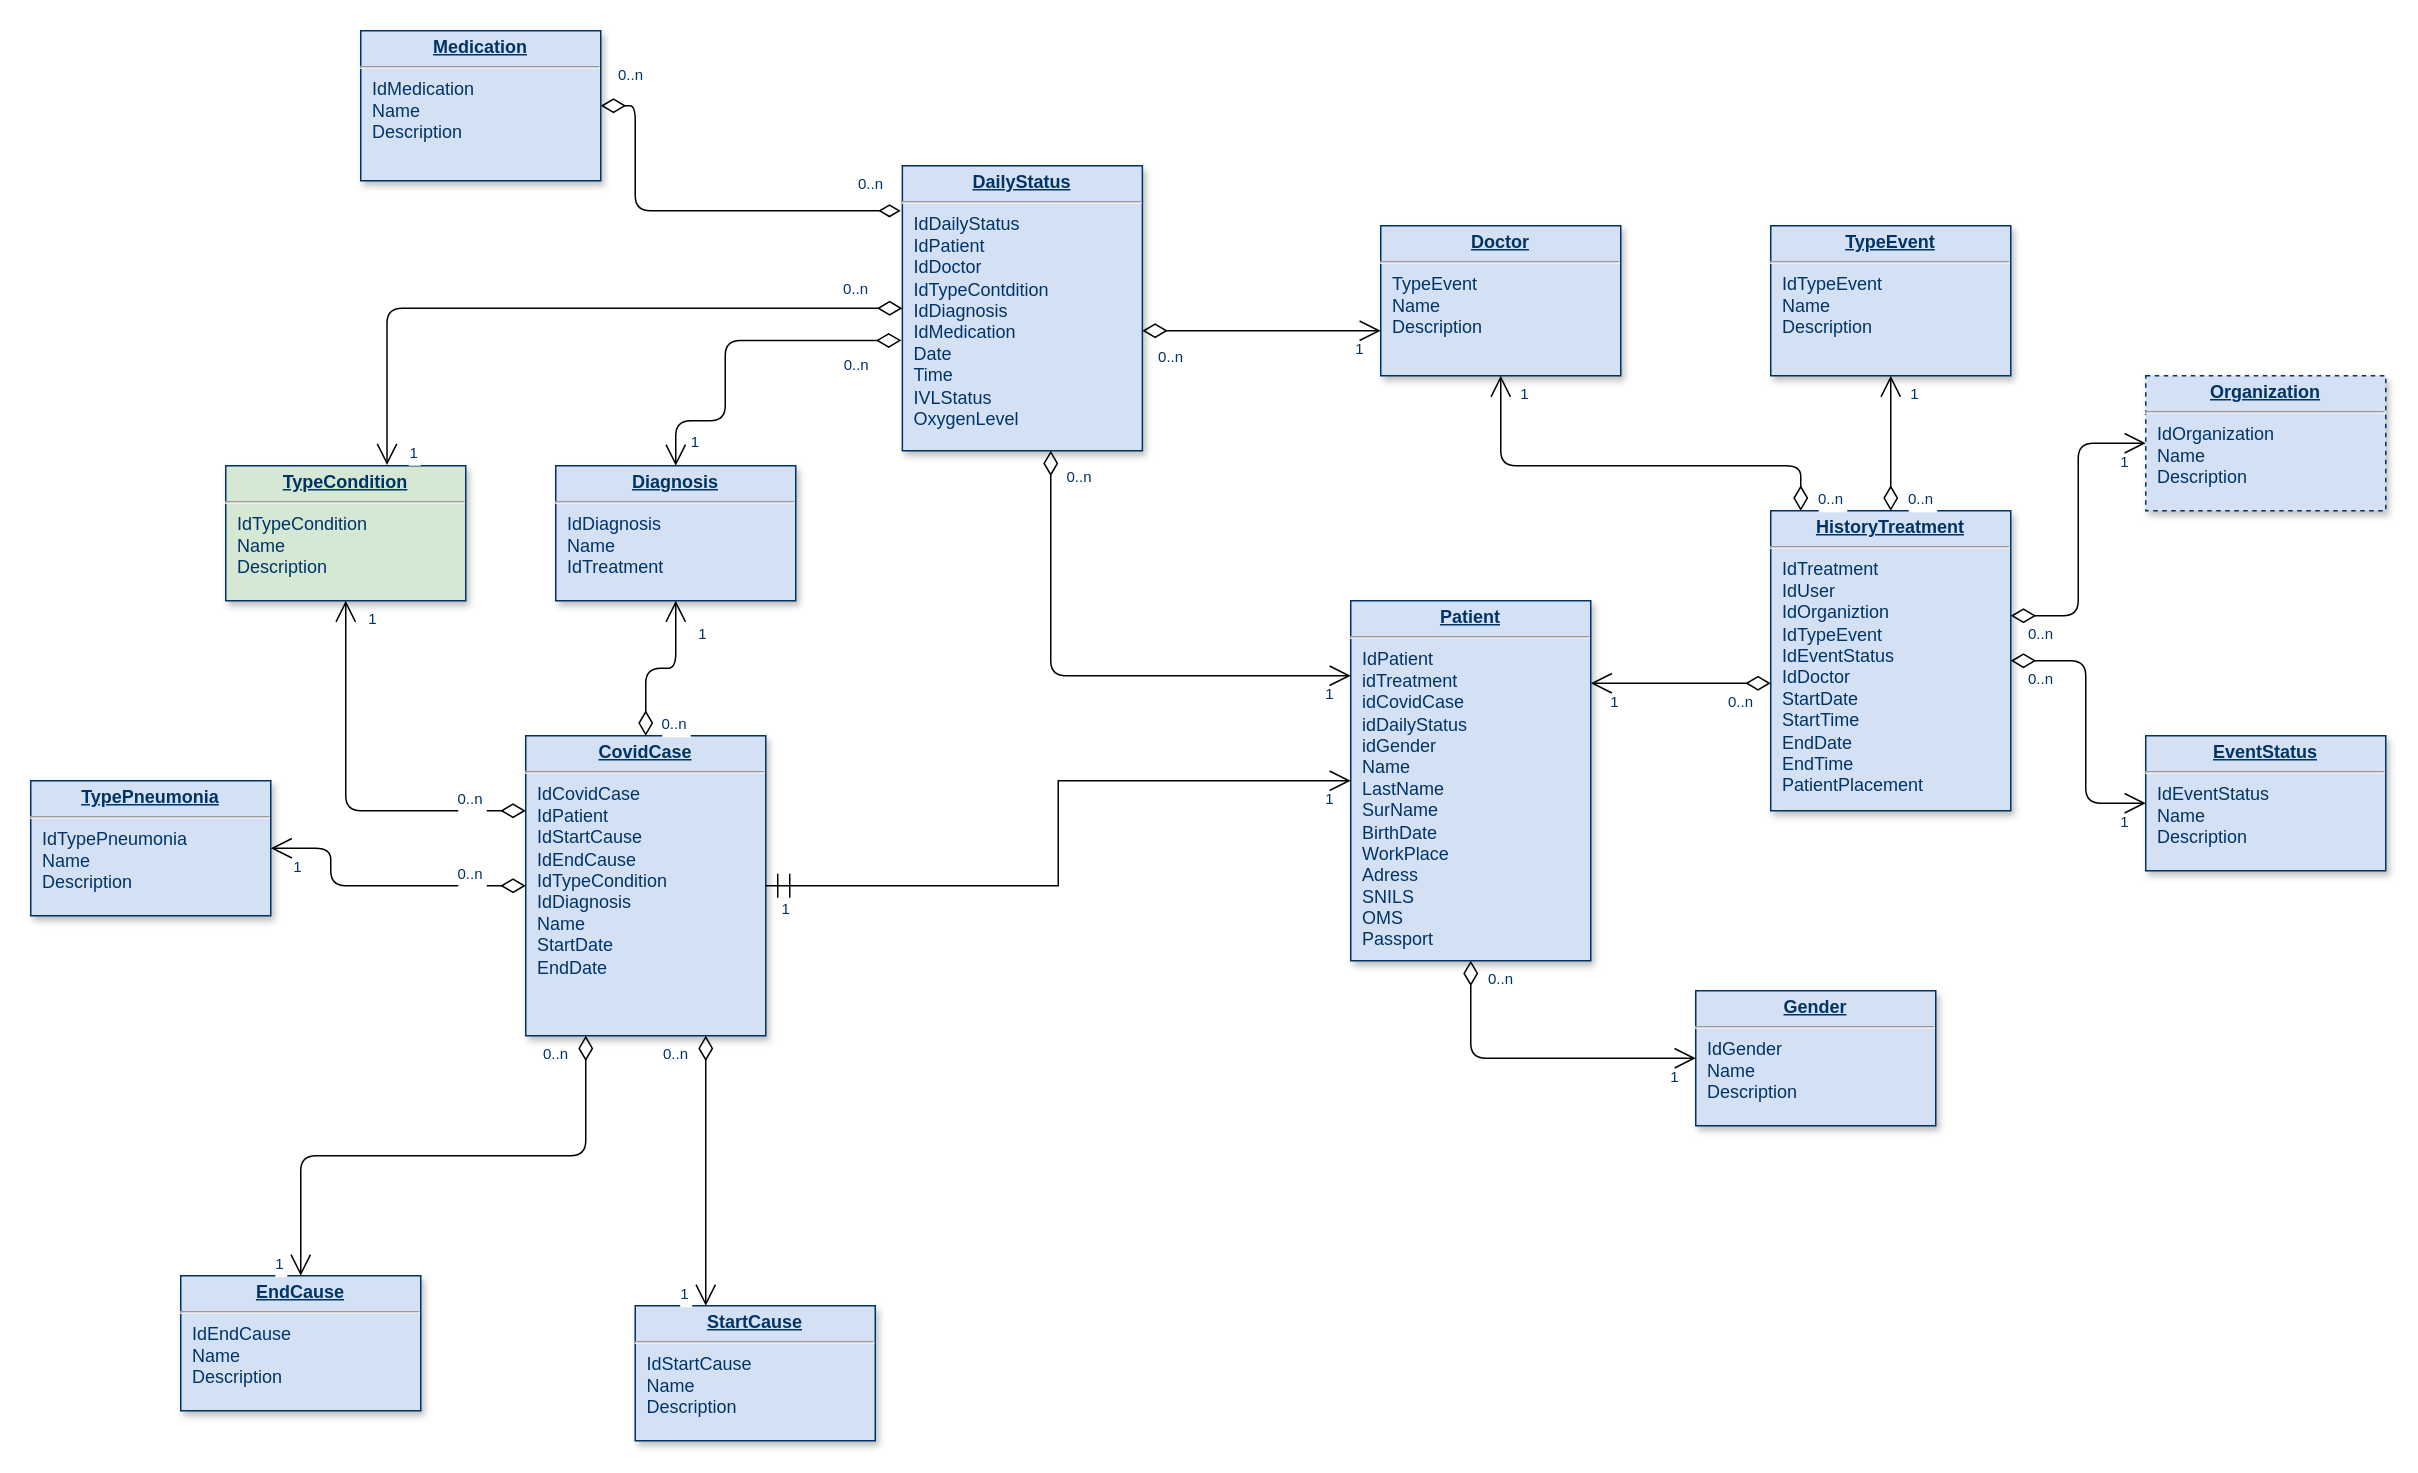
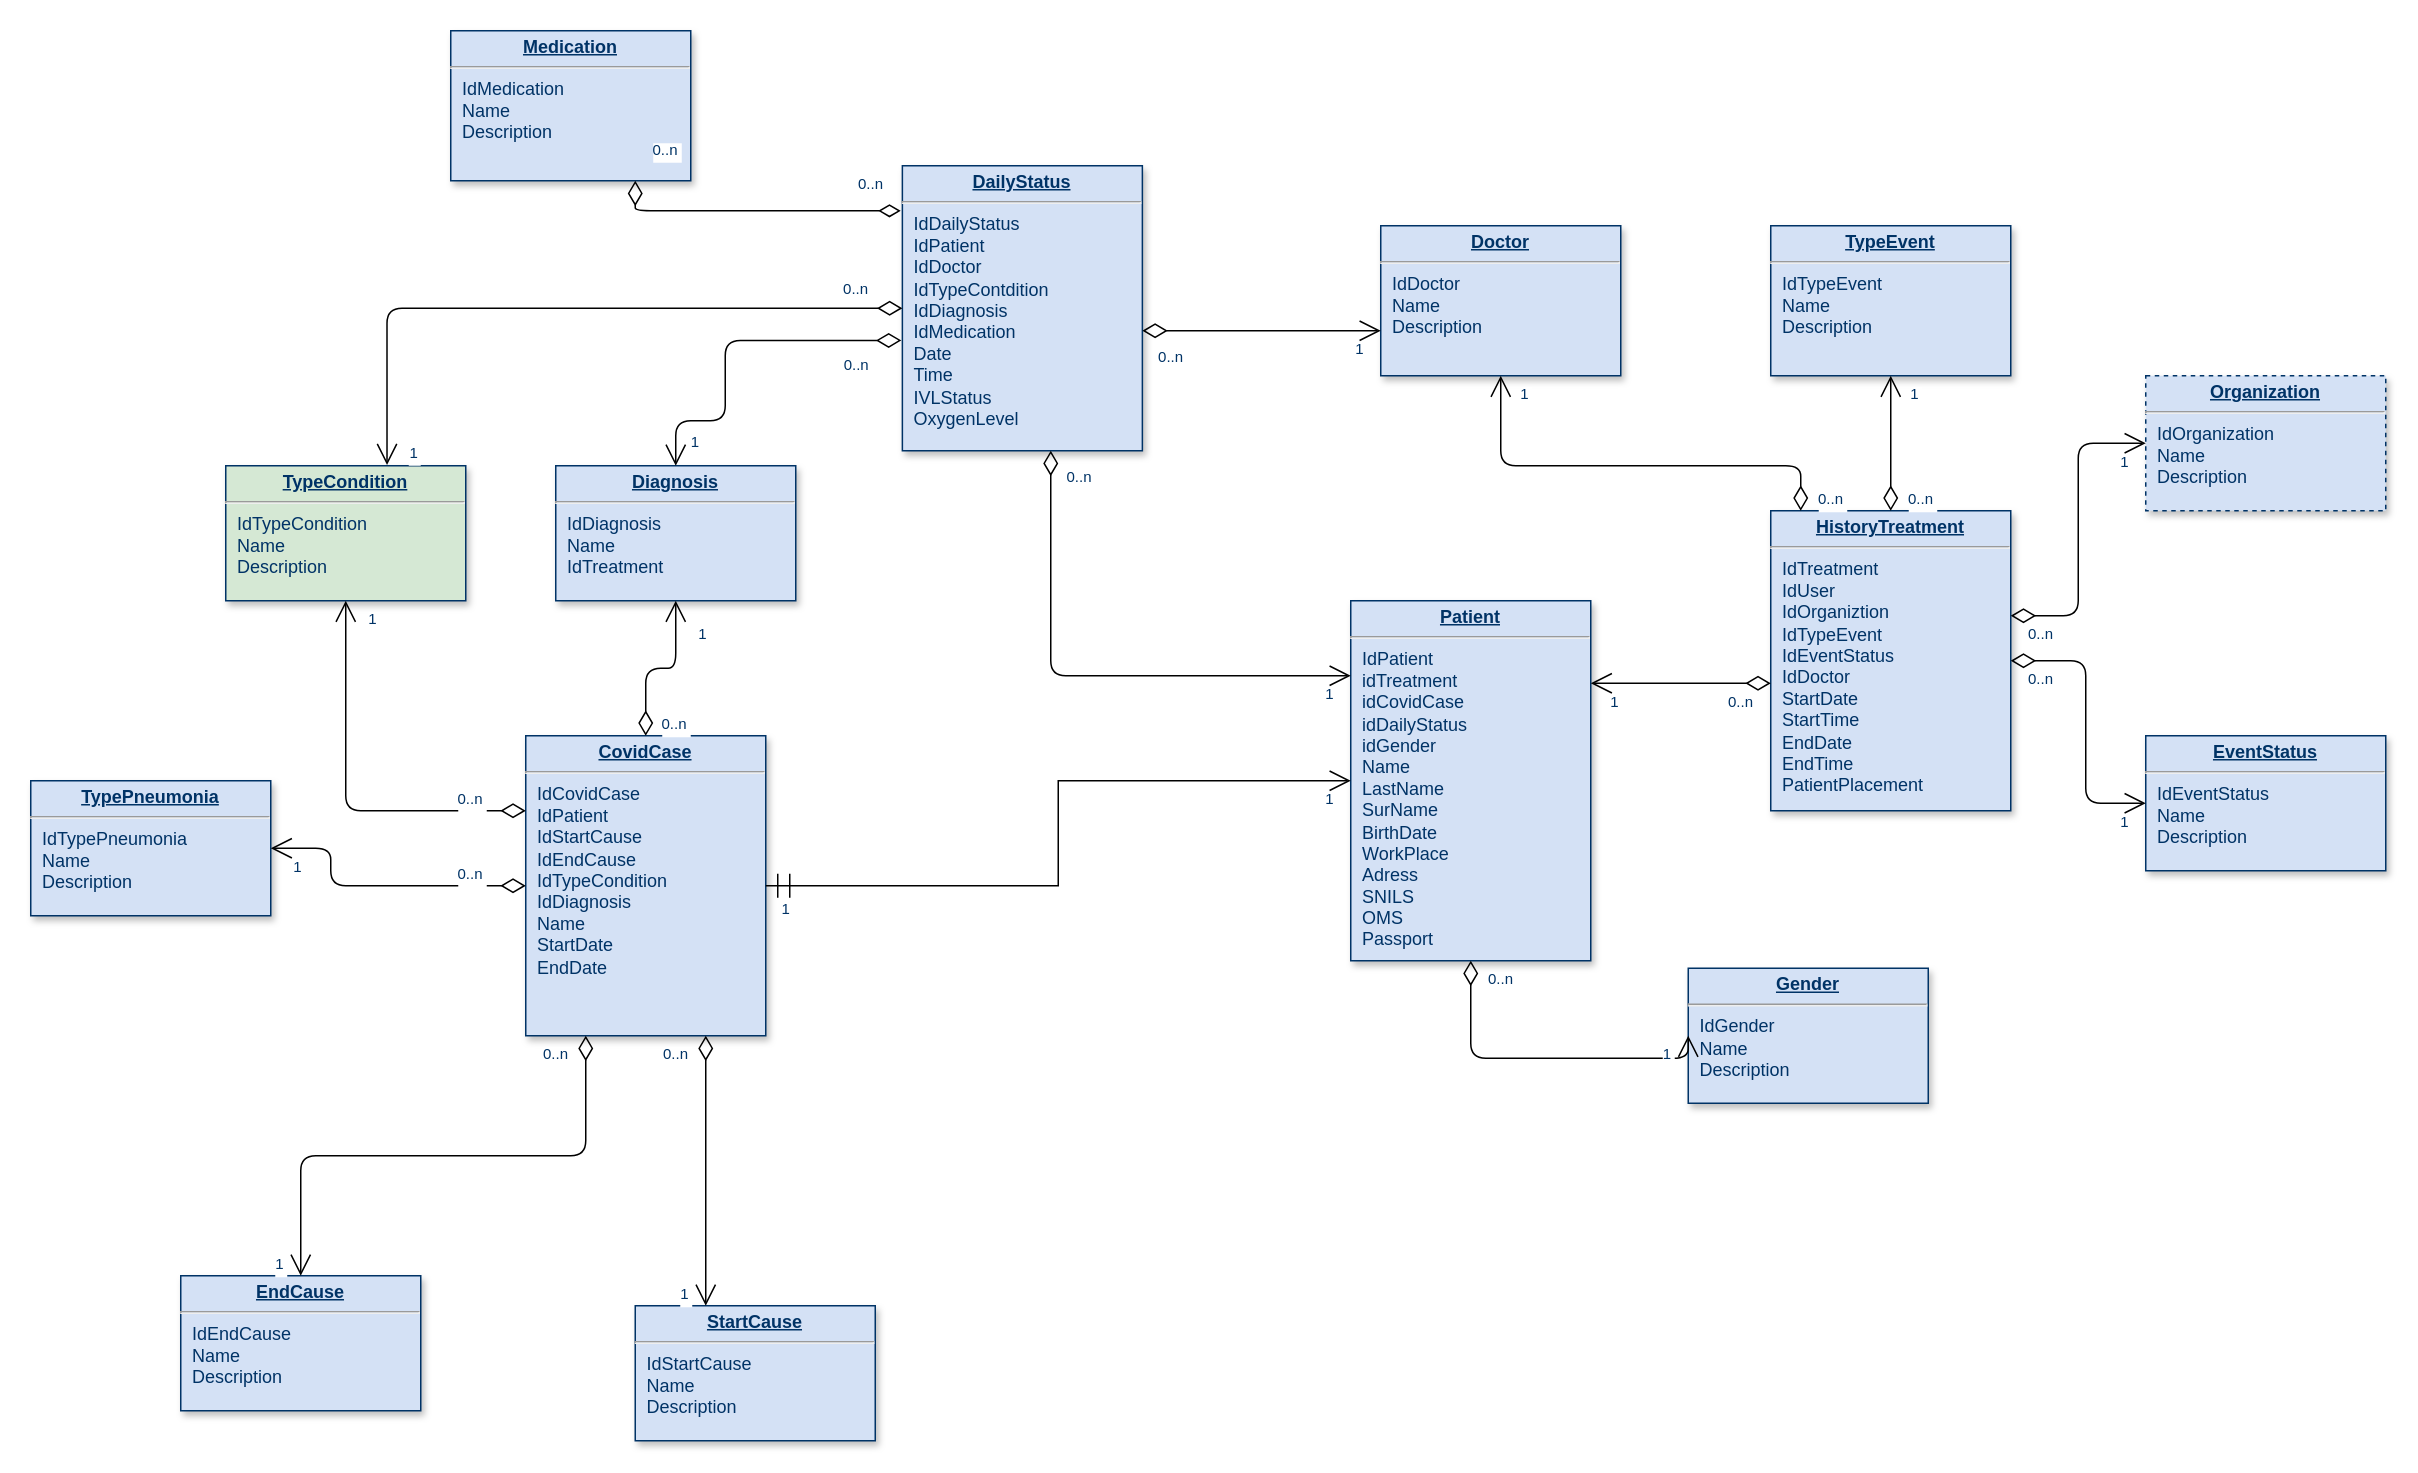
node "Medication IdMedication Name Description": moved (481, 106) -> (571, 106)
node "Doctor TypeEvent Name Description": label "Doctor TypeEvent Name Description" -> "Doctor IdDoctor Name Description"
node "Gender IdGender Name Description": moved (1816, 1058) -> (1808, 1036)
